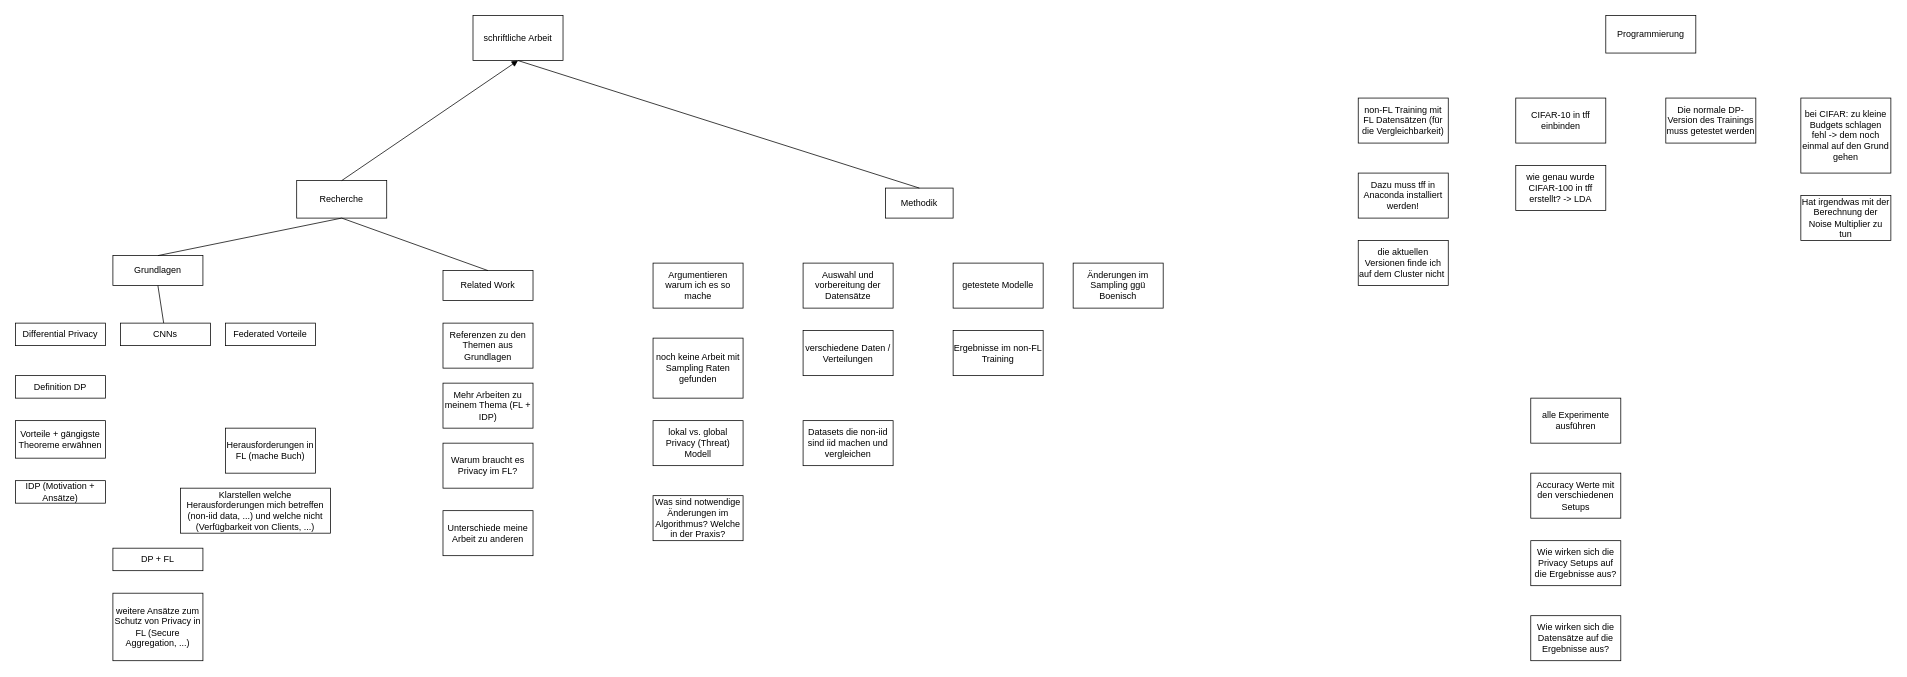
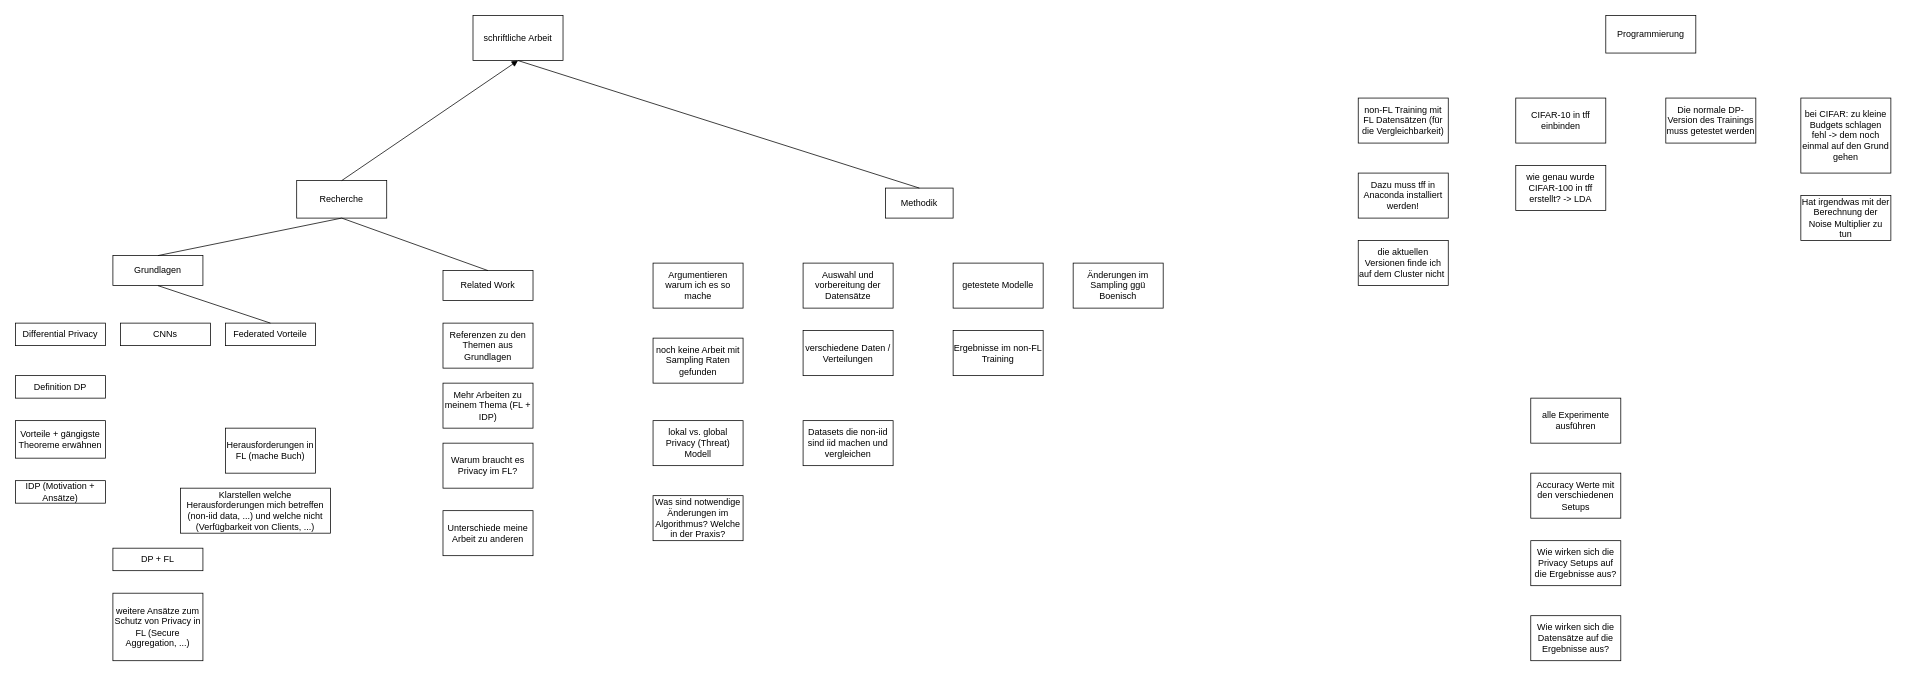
edge "Grundlagen" -- "CNNs": now "Grundlagen" -- "Federated Vorteile"
node "noch keine Arbeit mit Sampling Raten gefunden": size 90x60 -> 90x45
